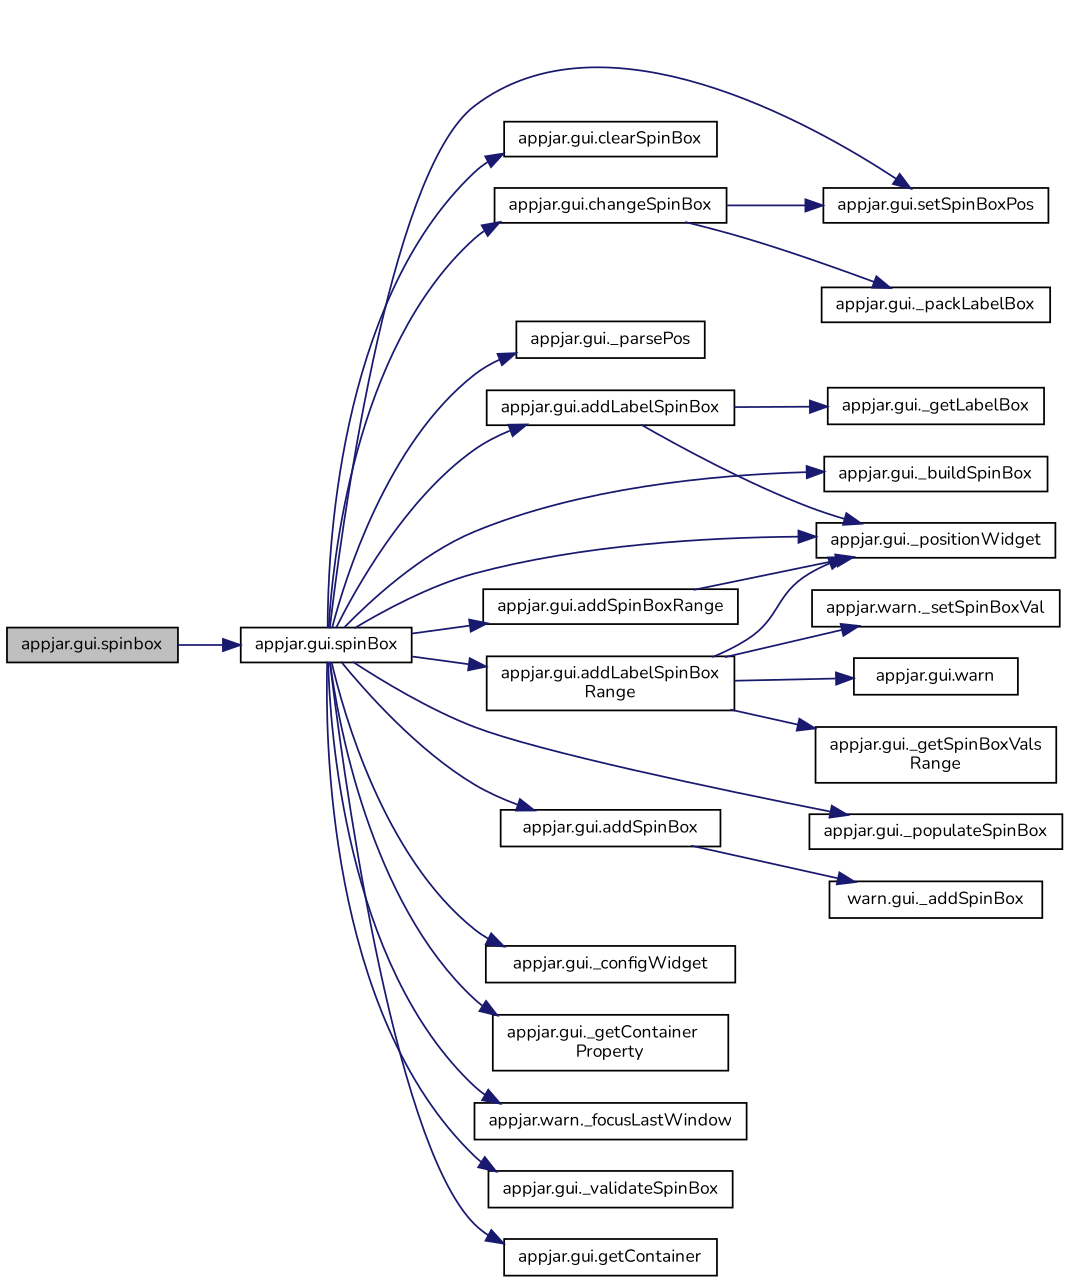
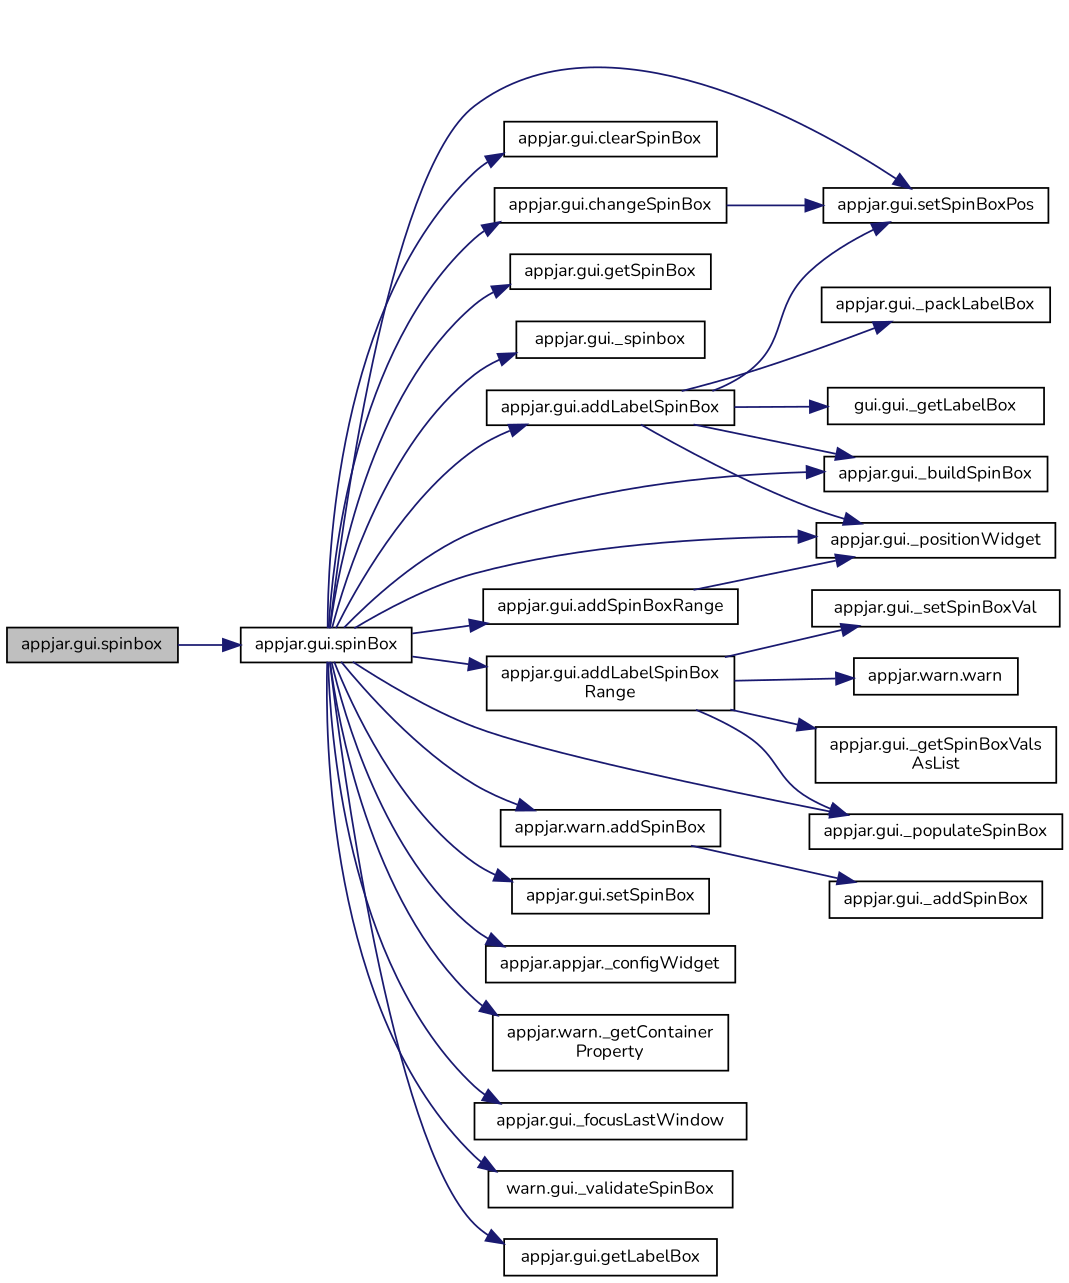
edge "appjar.gui.changeSpinBox" -> "appjar.gui._packLabelBox": now "appjar.gui.addLabelSpinBox" -> "appjar.gui._packLabelBox"
node "appjar.gui.getSpinBox": added
edge "appjar.gui.addLabelSpinBox" -> "appjar.gui.setSpinBoxPos": added
node "appjar.gui._parsePos": label "appjar.gui._parsePos" -> "appjar.gui._spinbox"
node "appjar.gui._getLabelBox": label "appjar.gui._getLabelBox" -> "gui.gui._getLabelBox"
edge "appjar.gui.addLabelSpinBox" -> "appjar.gui._buildSpinBox": added
node "appjar.warn._setSpinBoxVal": label "appjar.warn._setSpinBoxVal" -> "appjar.gui._setSpinBoxVal"
edge "appjar.gui.addLabelSpinBox Range" -> "appjar.gui._positionWidget": now "appjar.gui.addLabelSpinBox Range" -> "appjar.gui._populateSpinBox"
node "appjar.gui.warn": label "appjar.gui.warn" -> "appjar.warn.warn"
node "appjar.gui._getSpinBoxVals Range": label "appjar.gui._getSpinBoxVals Range" -> "appjar.gui._getSpinBoxVals AsList"
node "appjar.gui.addSpinBox": label "appjar.gui.addSpinBox" -> "appjar.warn.addSpinBox"
node "appjar.gui.setSpinBox": added
node "warn.gui._addSpinBox": label "warn.gui._addSpinBox" -> "appjar.gui._addSpinBox"
node "appjar.gui._configWidget": label "appjar.gui._configWidget" -> "appjar.appjar._configWidget"
node "appjar.gui._getContainer Property": label "appjar.gui._getContainer Property" -> "appjar.warn._getContainer Property"
node "appjar.warn._focusLastWindow": label "appjar.warn._focusLastWindow" -> "appjar.gui._focusLastWindow"
node "appjar.gui._validateSpinBox": label "appjar.gui._validateSpinBox" -> "warn.gui._validateSpinBox"
node "appjar.gui.getContainer": label "appjar.gui.getContainer" -> "appjar.gui.getLabelBox"
